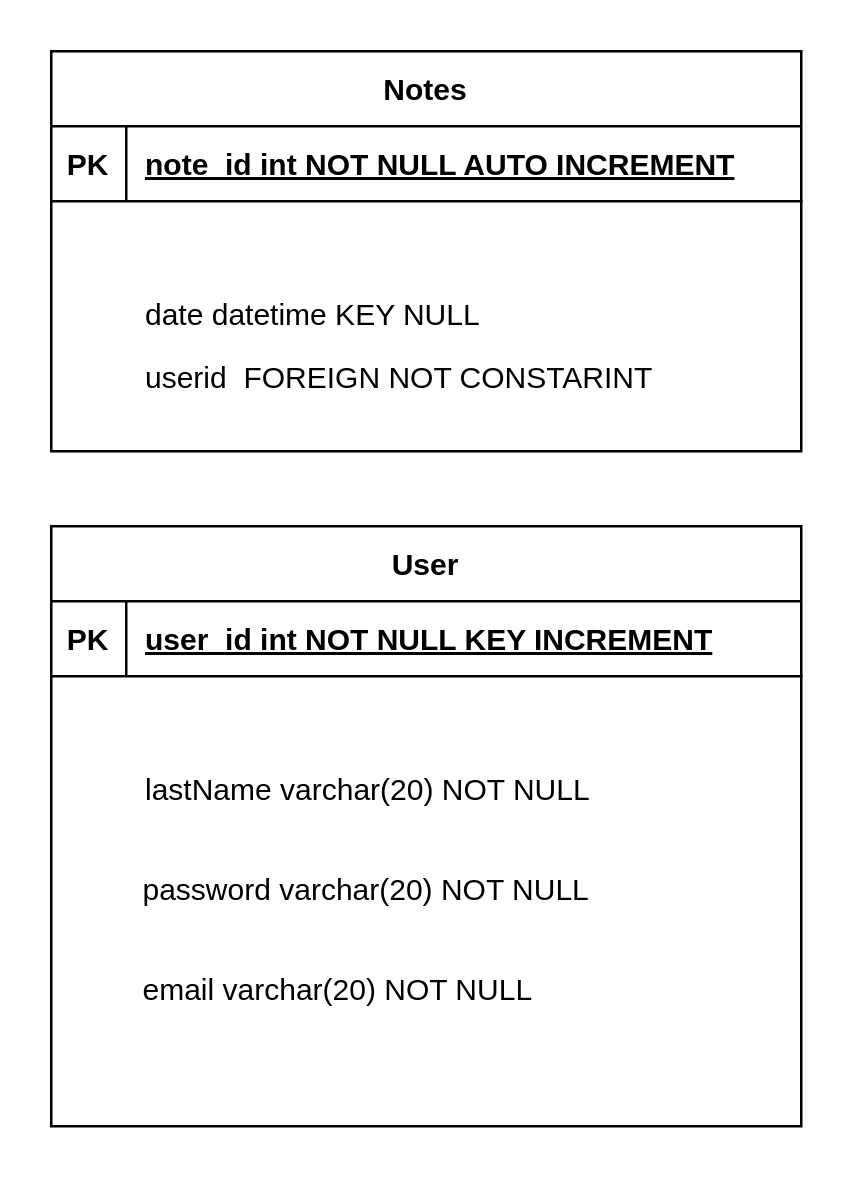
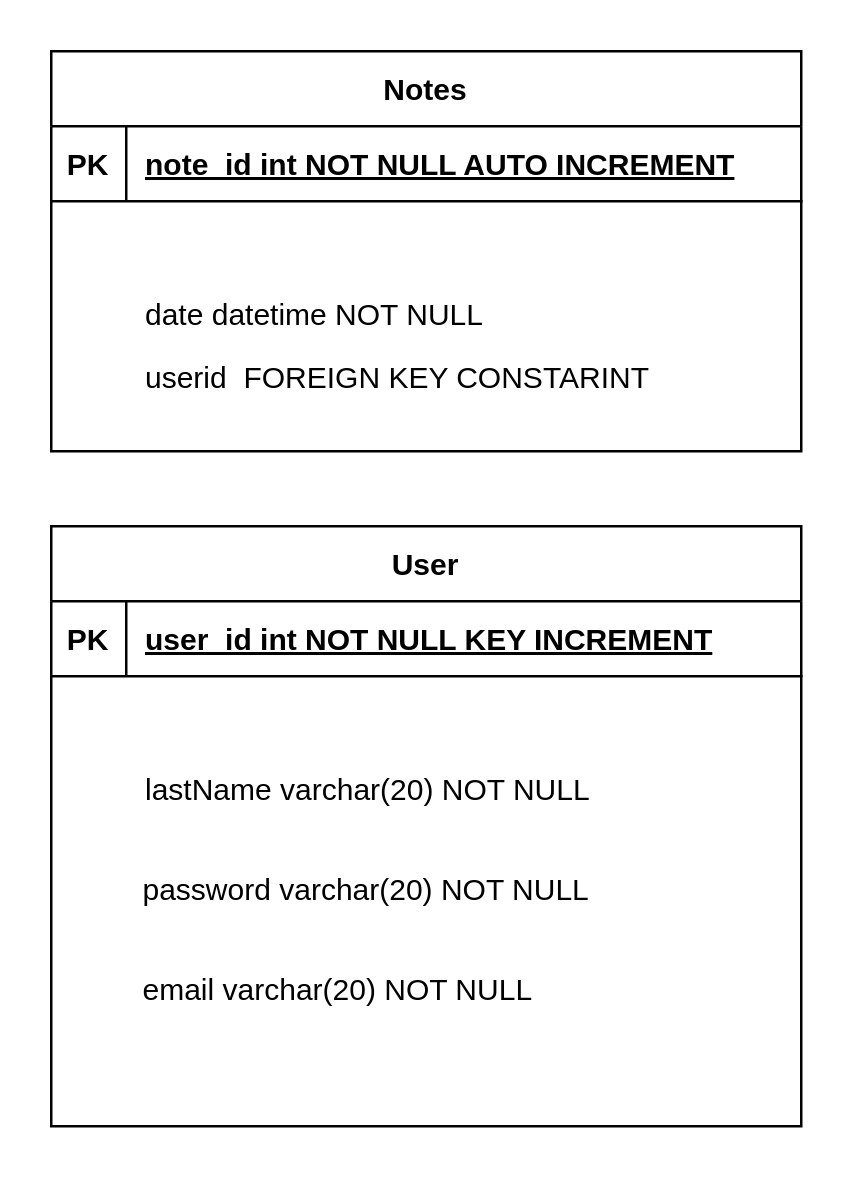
node "date datetime KEY NULL": label "date datetime KEY NULL" -> "date datetime NOT NULL"
node "userid FOREIGN NOT CONSTARINT": label "userid FOREIGN NOT CONSTARINT" -> "userid FOREIGN KEY CONSTARINT"
